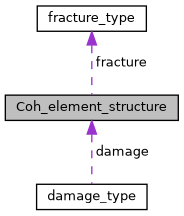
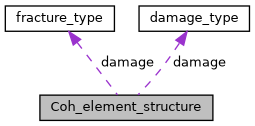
edge "Coh_element_structure" -> "fracture_type": label " fracture" -> " damage"
edge "damage_type" -> "Coh_element_structure": reversed
